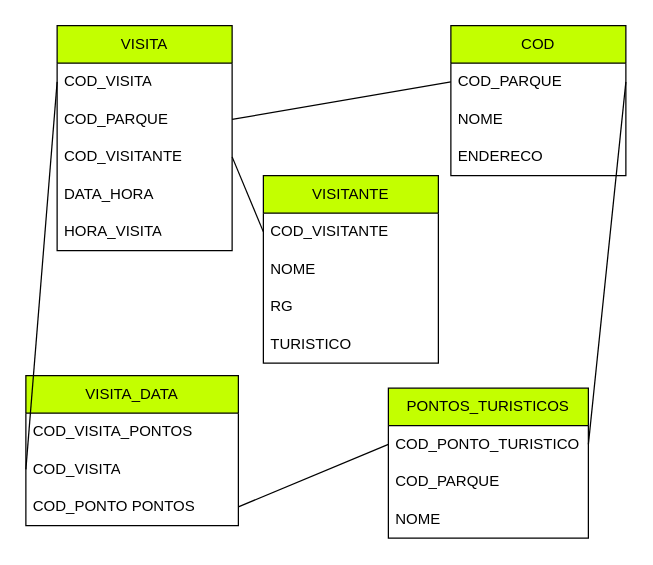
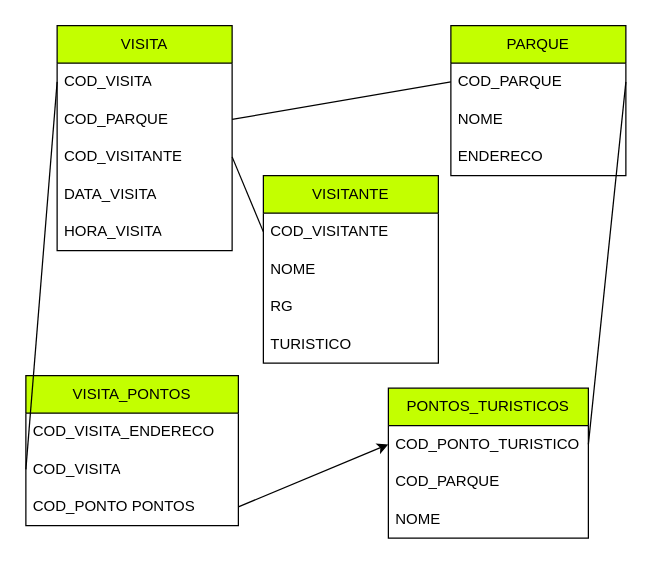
node "COD": label "COD" -> "PARQUE"
node "DATA_HORA": label "DATA_HORA" -> "DATA_VISITA"
node "VISITA_DATA": label "VISITA_DATA" -> "VISITA_PONTOS"
node "COD_VISITA_PONTOS": label "COD_VISITA_PONTOS" -> "COD_VISITA_ENDERECO"
edge "COD_PONTO_TURISTICO" -- "COD_PONTO PONTOS": arrowhead none -> classic
